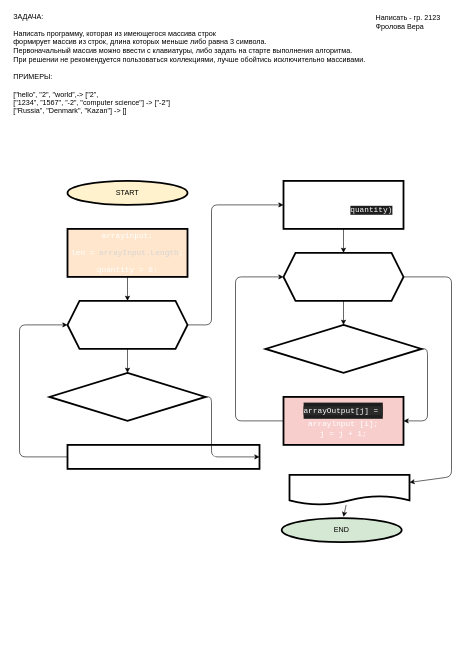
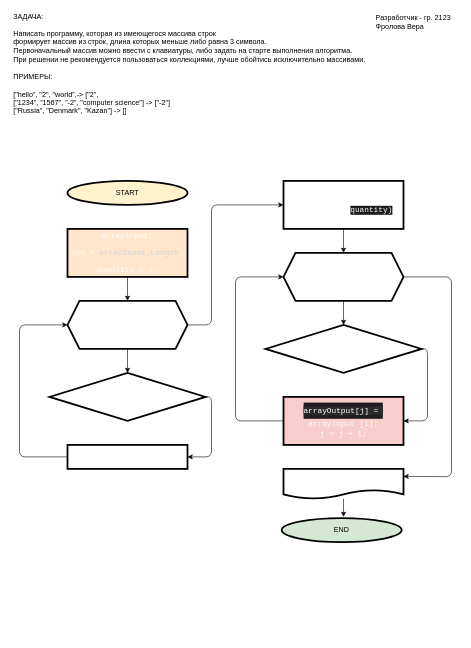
node "Написать - гр. 2123 Фролова Вера": label "Написать - гр. 2123 Фролова Вера" -> "Разработчик - гр. 2123 Фролова Вера"
node "quantity = quantity + 1": size 192x24 -> 120x24
node "arraylnput; arrayOutput;": moved (350, 490) -> (344, 484)
